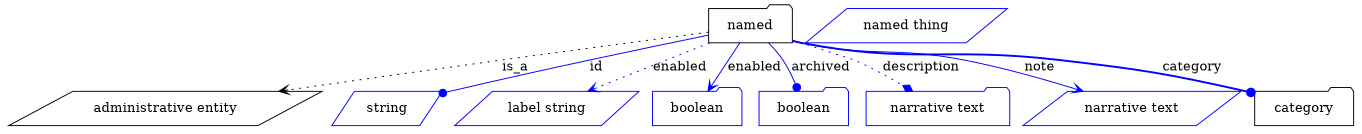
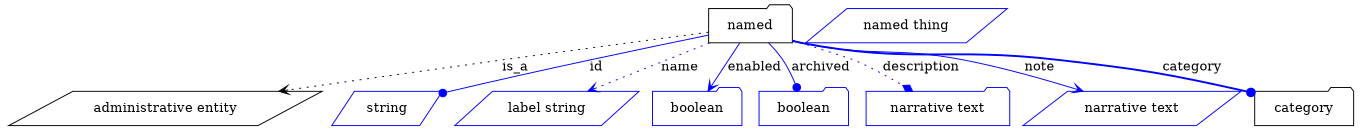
edge "named" -> "label string": label "enabled" -> "name"
